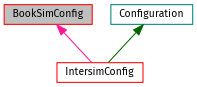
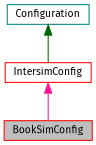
edge "IntersimConfig" -> "BookSimConfig": reversed
